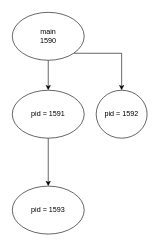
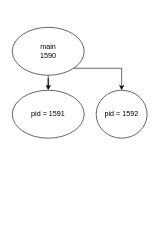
node "main 1590": moved (48, 36) -> (48, 51)
edge "pid = 1591" -> "pid = 1593": removed
node "pid = 1593": removed
